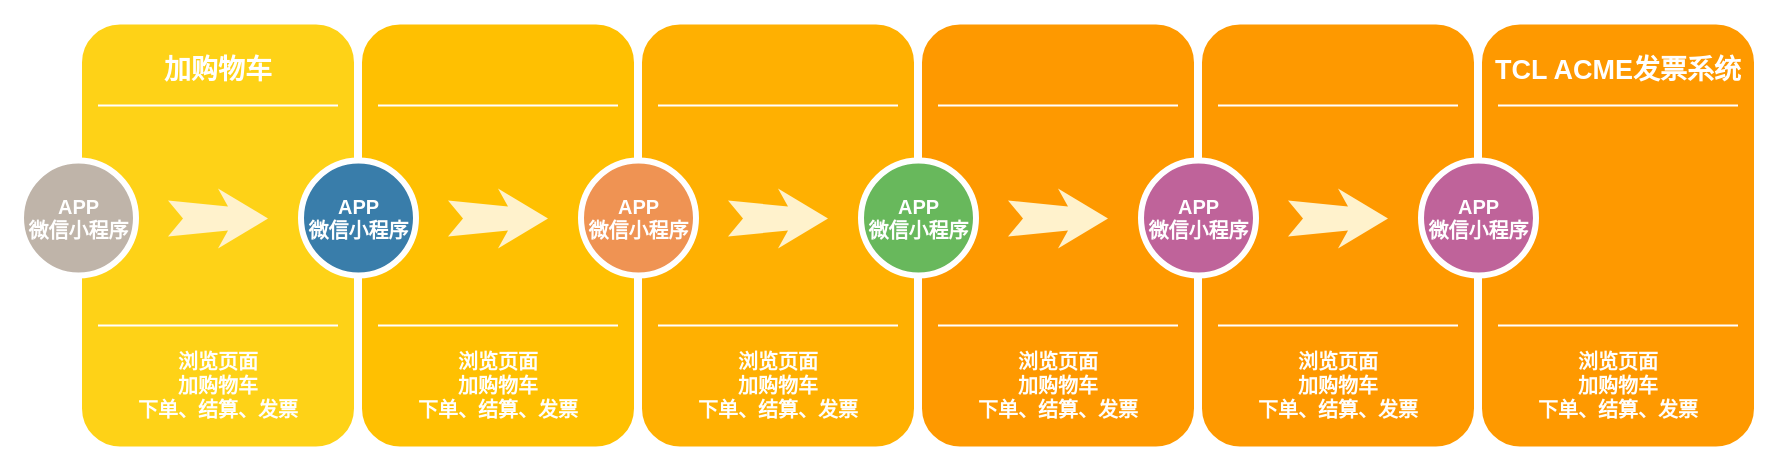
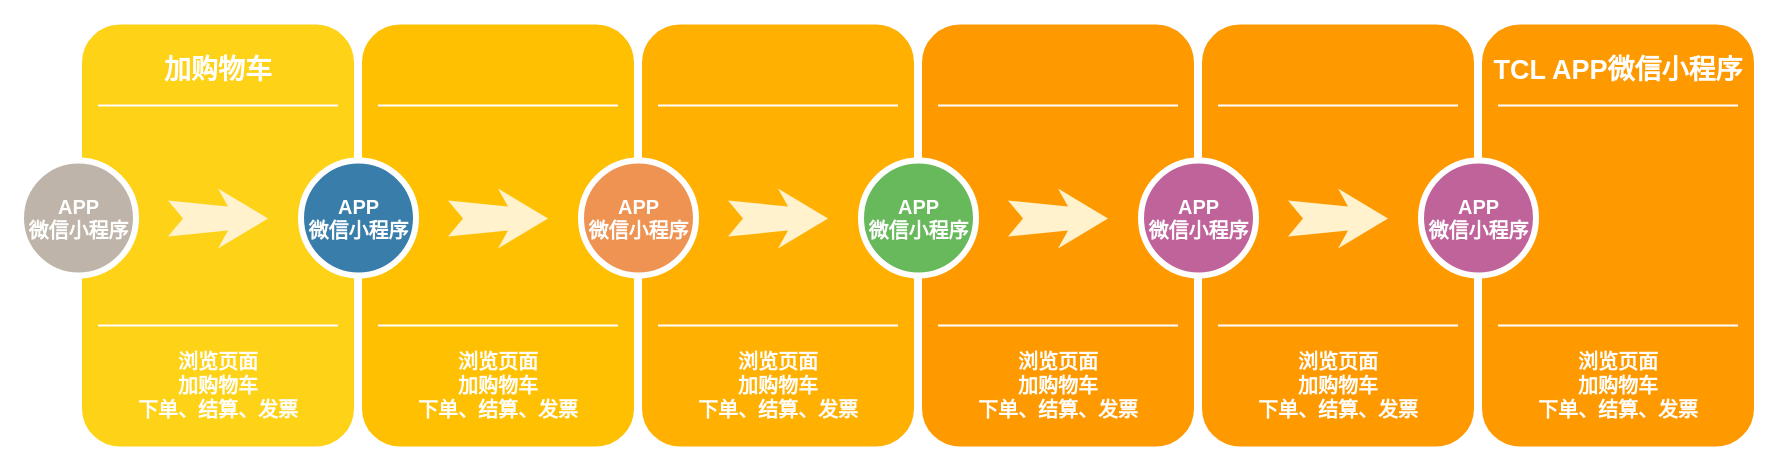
node "TCL ACME发票系统": label "TCL ACME发票系统" -> "TCL APP微信小程序"
